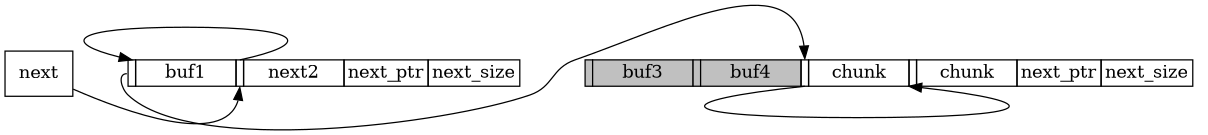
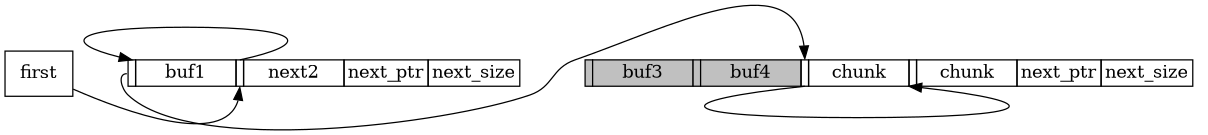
node "next": label "next" -> "first"
